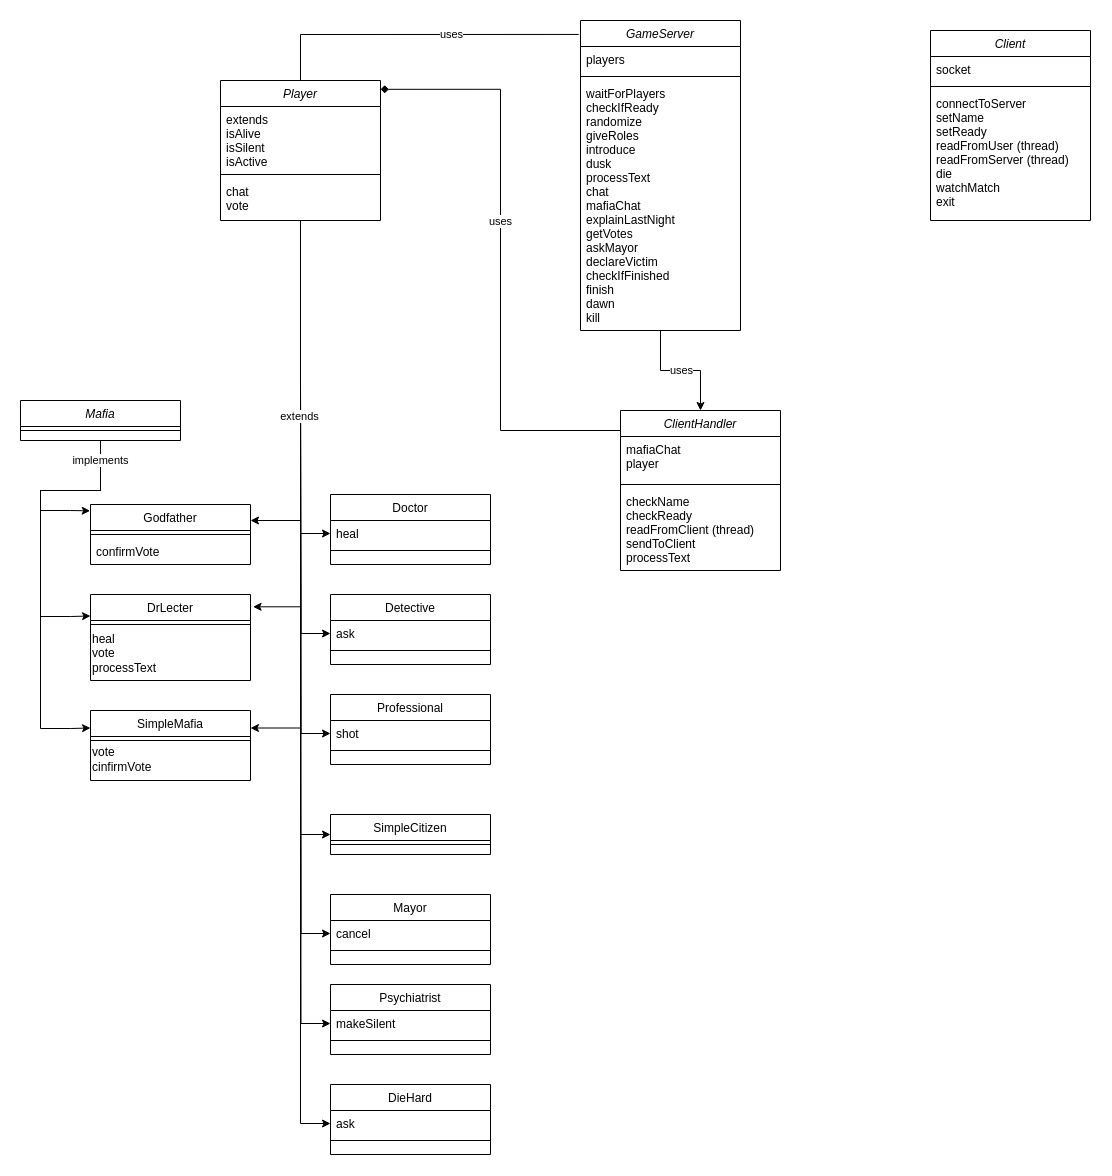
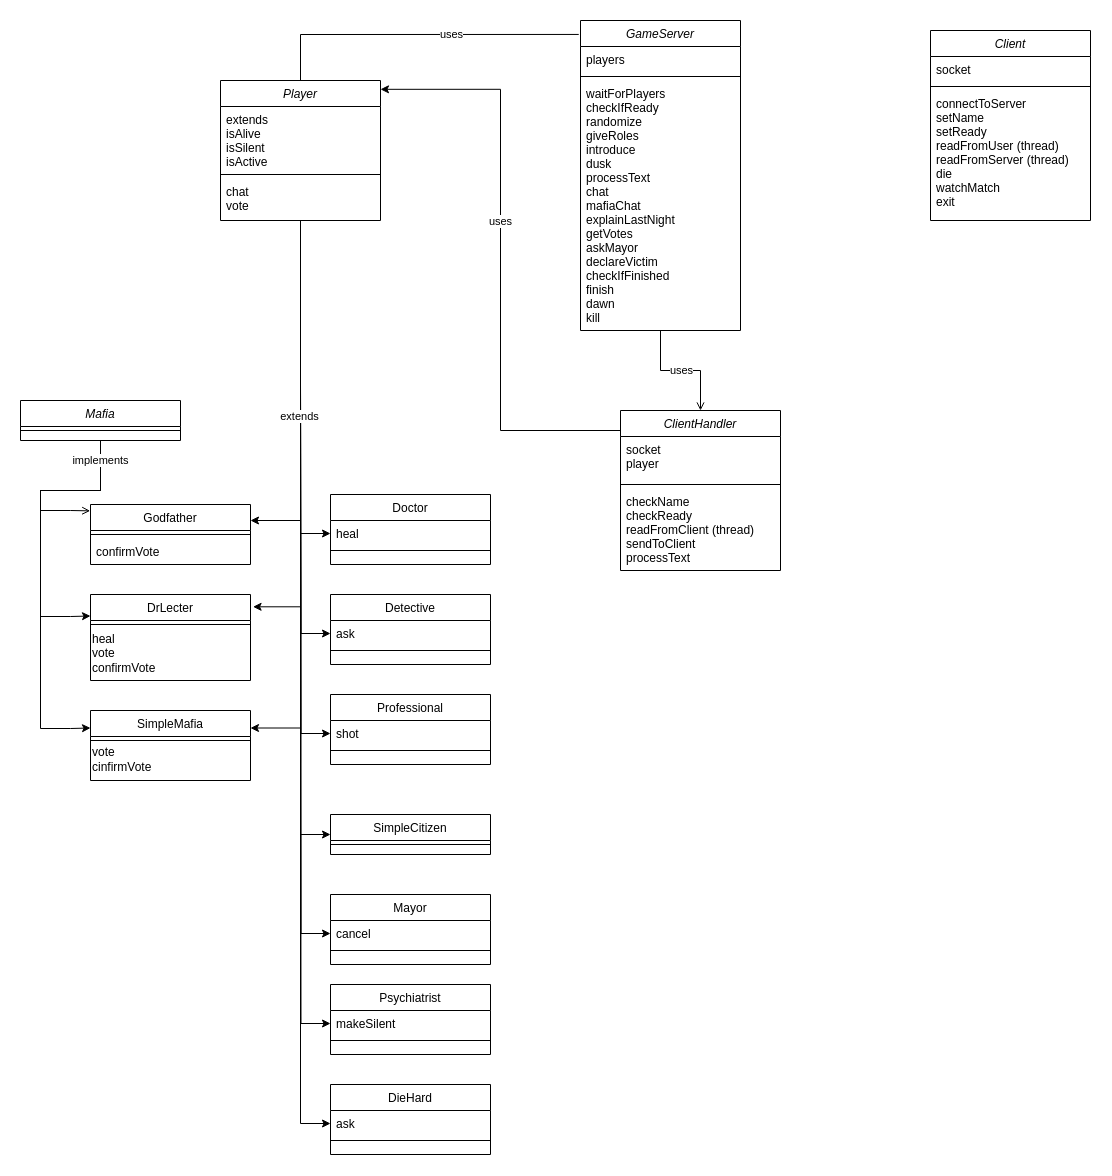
edge "ClientHandler" -> "Player": arrowhead diamond -> classic
edge "GameServer" -> "ClientHandler": arrowhead classic -> open
node "mafiaChat player": label "mafiaChat player" -> "socket player"
edge "Mafia" -> "Godfather": arrowhead classic -> open
node "heal vote processText": label "heal vote processText" -> "heal vote confirmVote"
